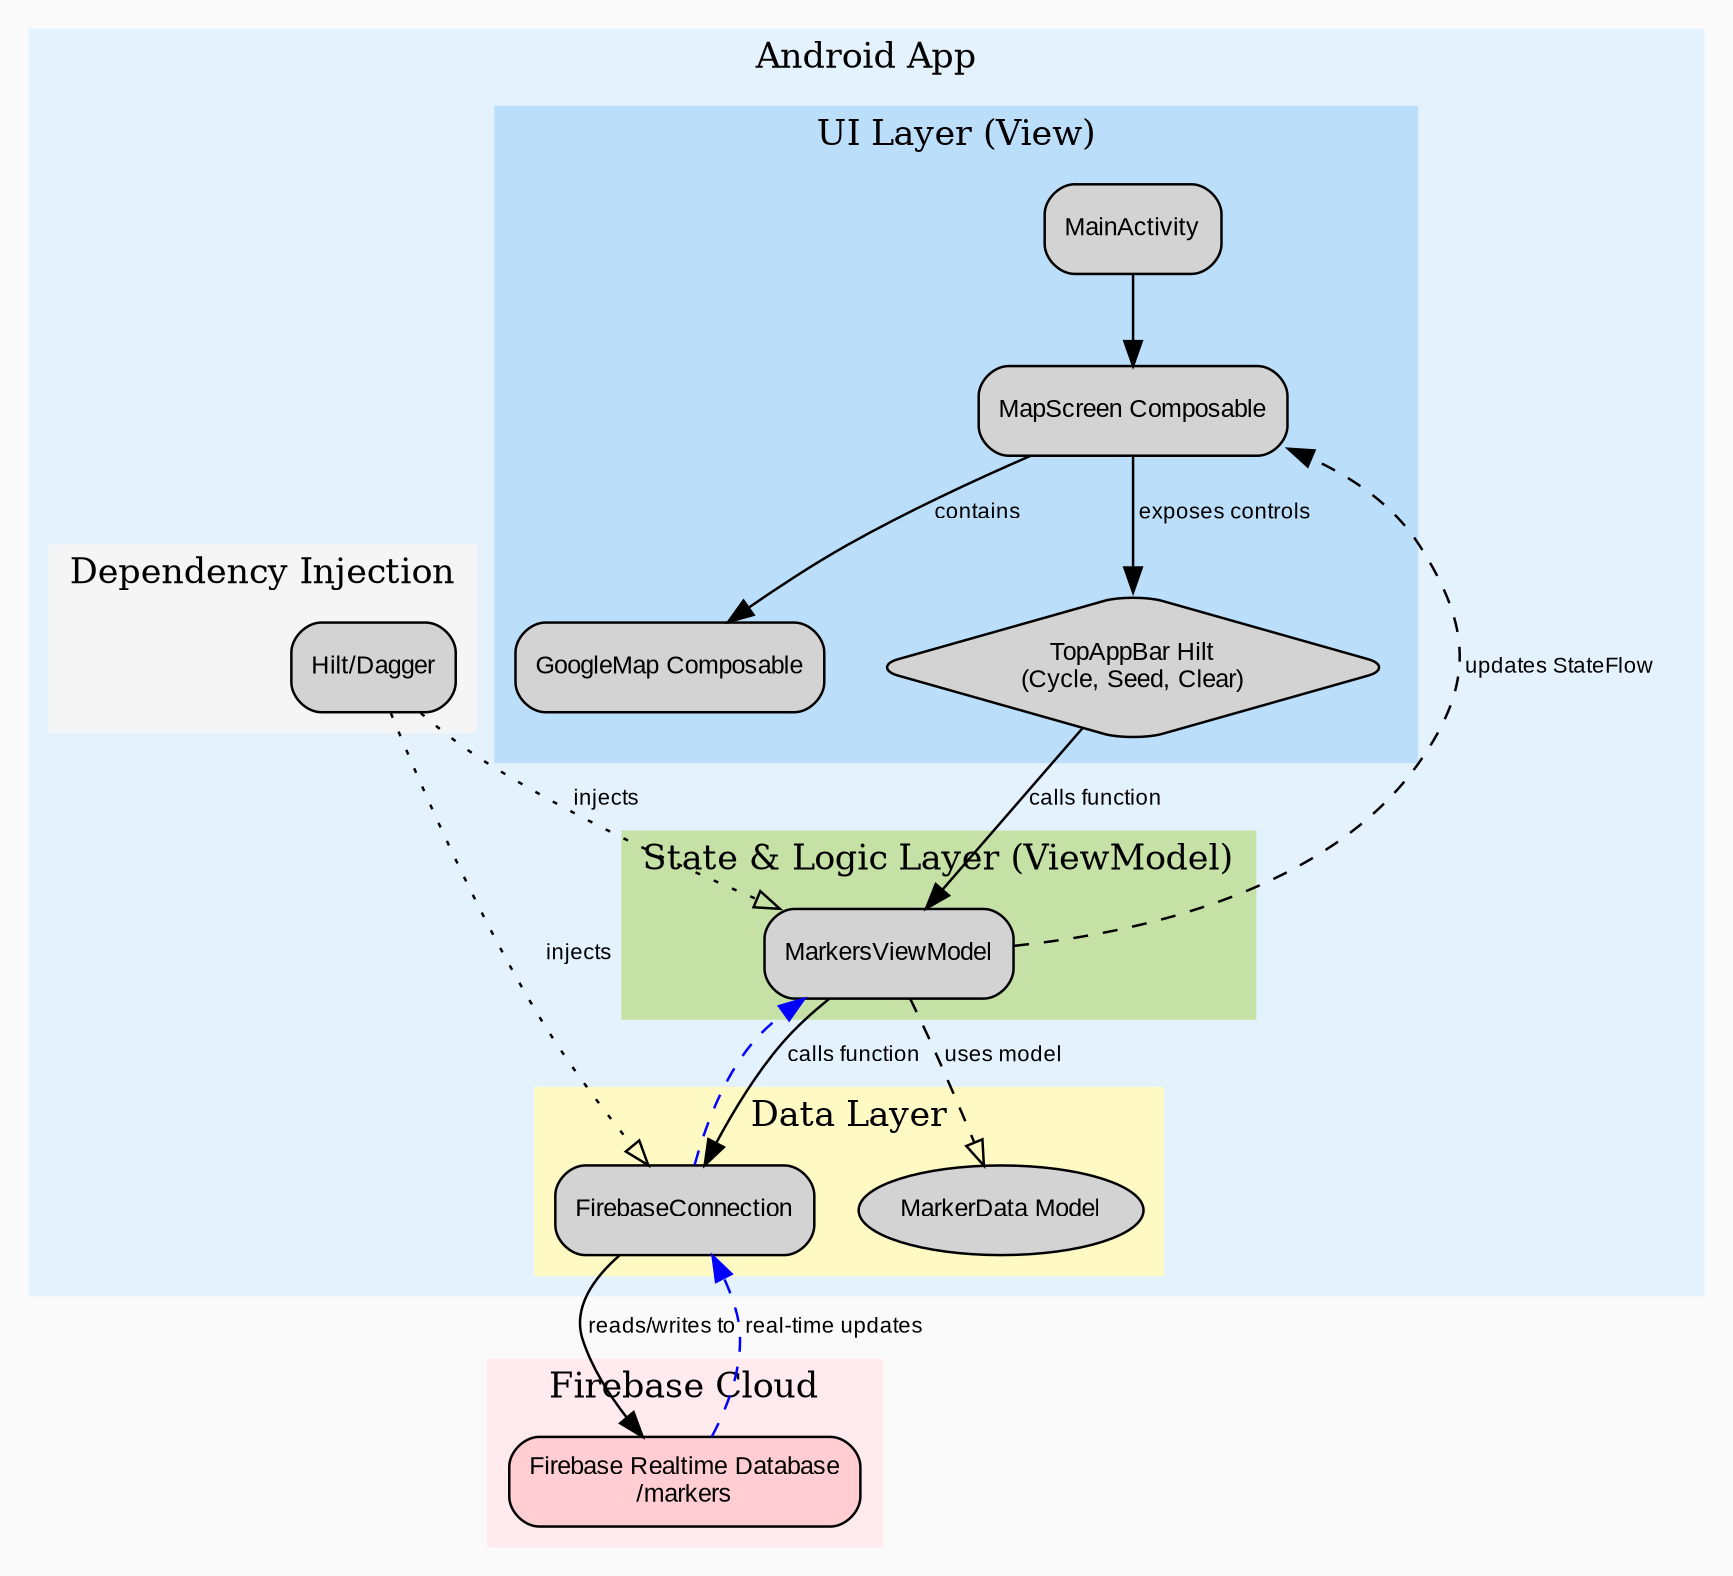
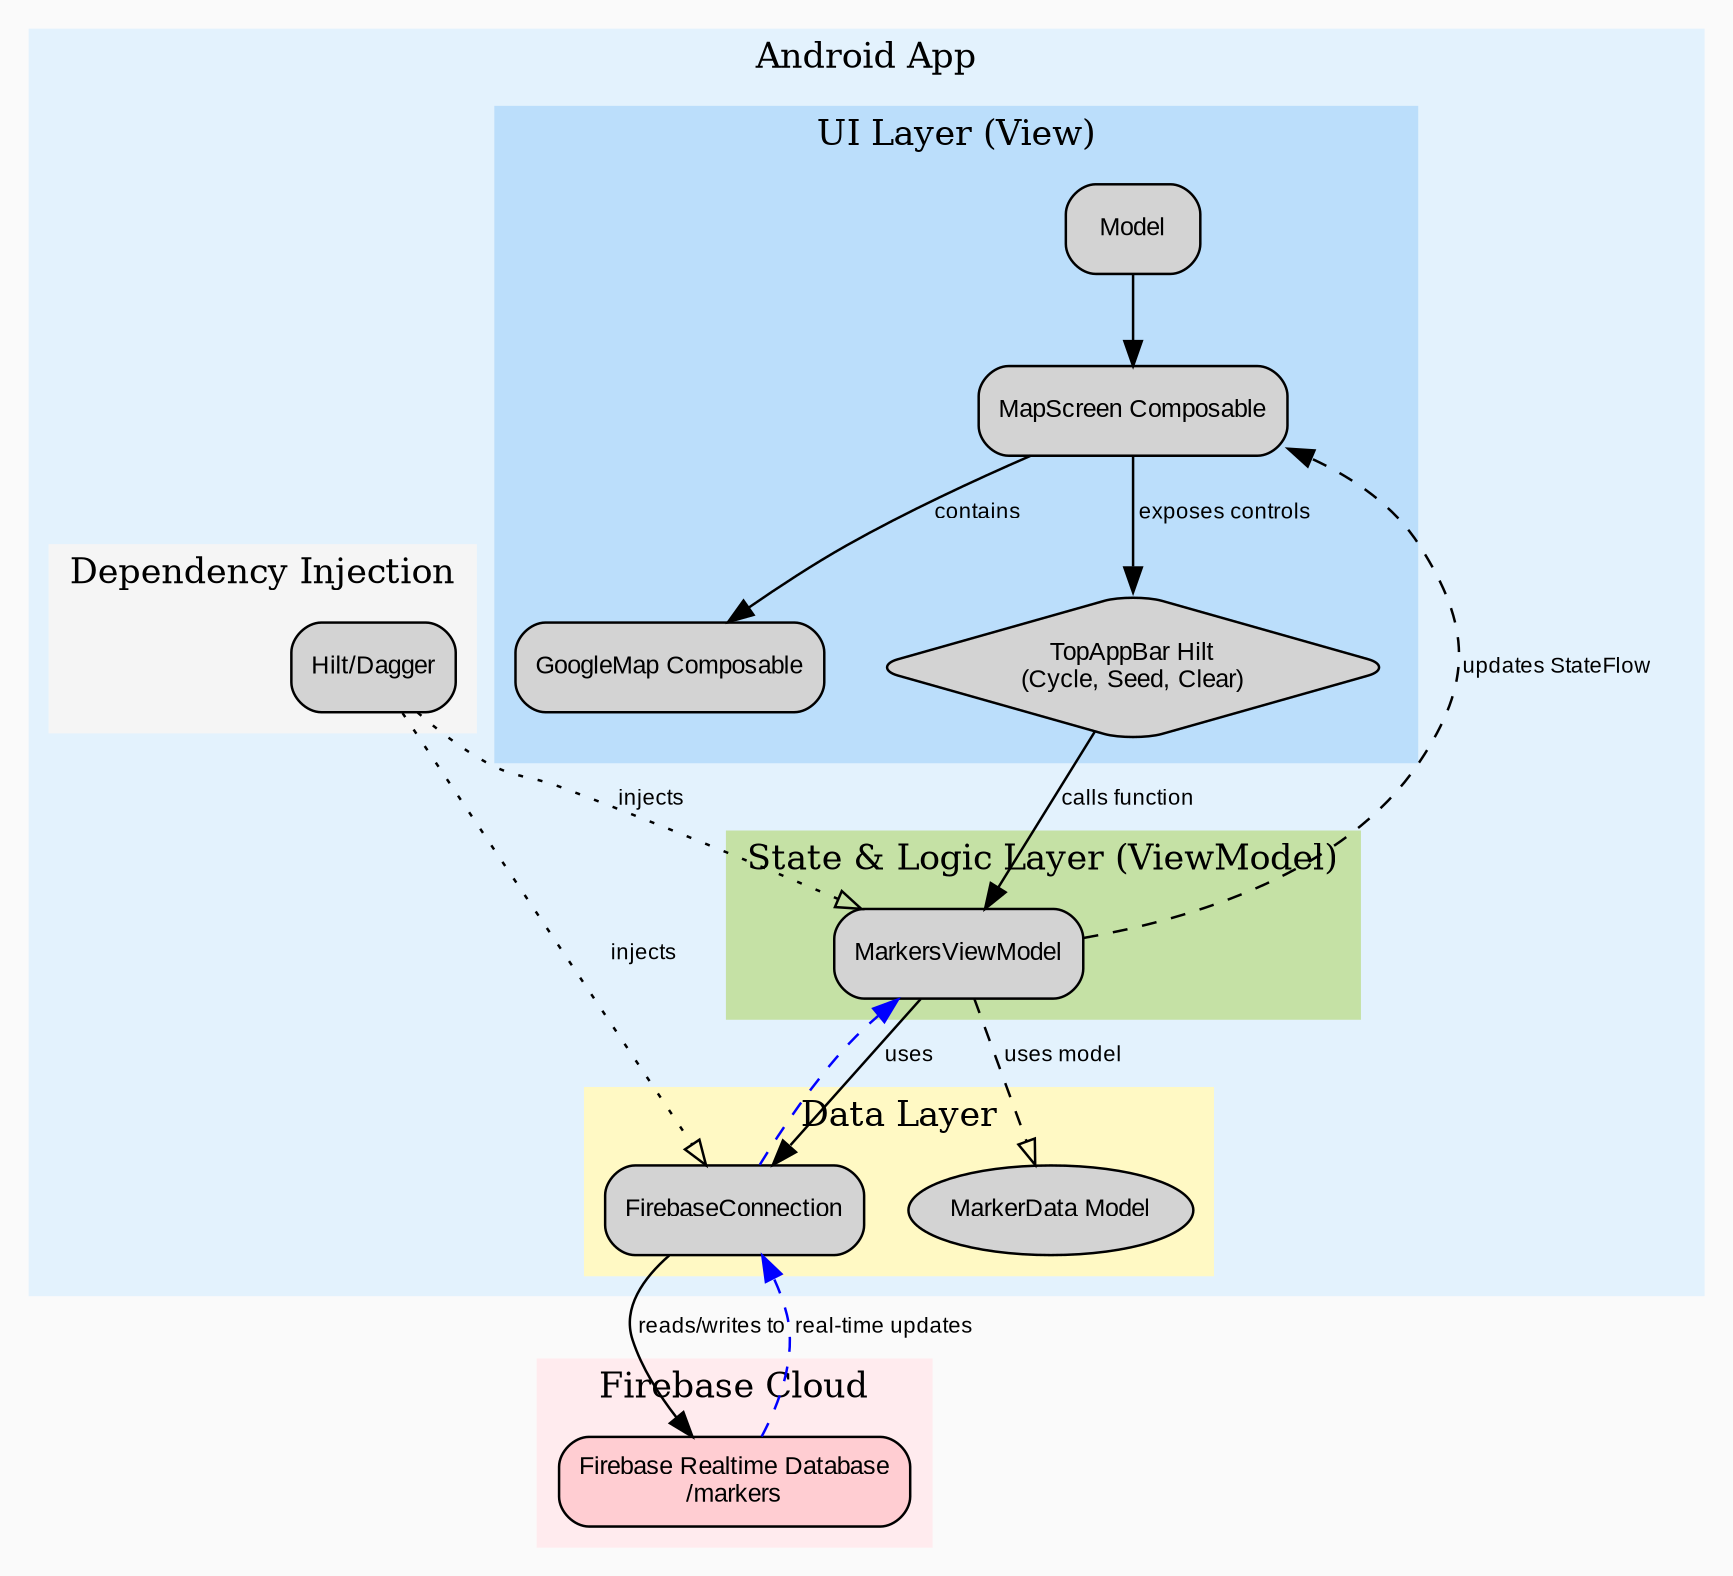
node "MainActivity": label "MainActivity" -> "Model"
edge "MarkersViewModel" -> "FirebaseConnection": label " calls function" -> " uses"
